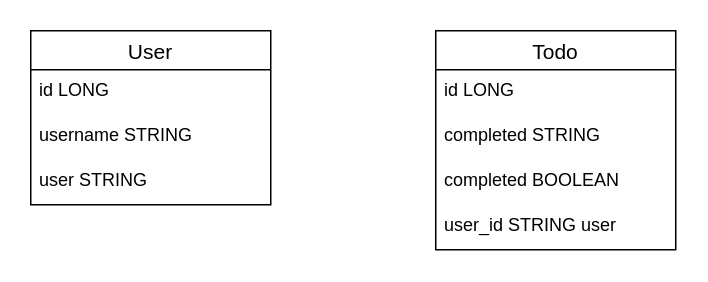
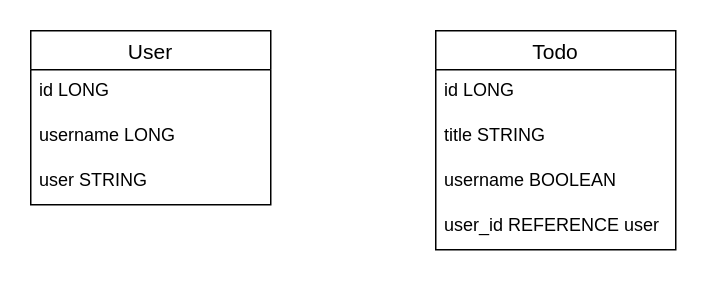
node "username STRING": label "username STRING" -> "username LONG"
node "completed STRING": label "completed STRING" -> "title STRING"
node "completed BOOLEAN": label "completed BOOLEAN" -> "username BOOLEAN"
node "user_id STRING user": label "user_id STRING user" -> "user_id REFERENCE user"
